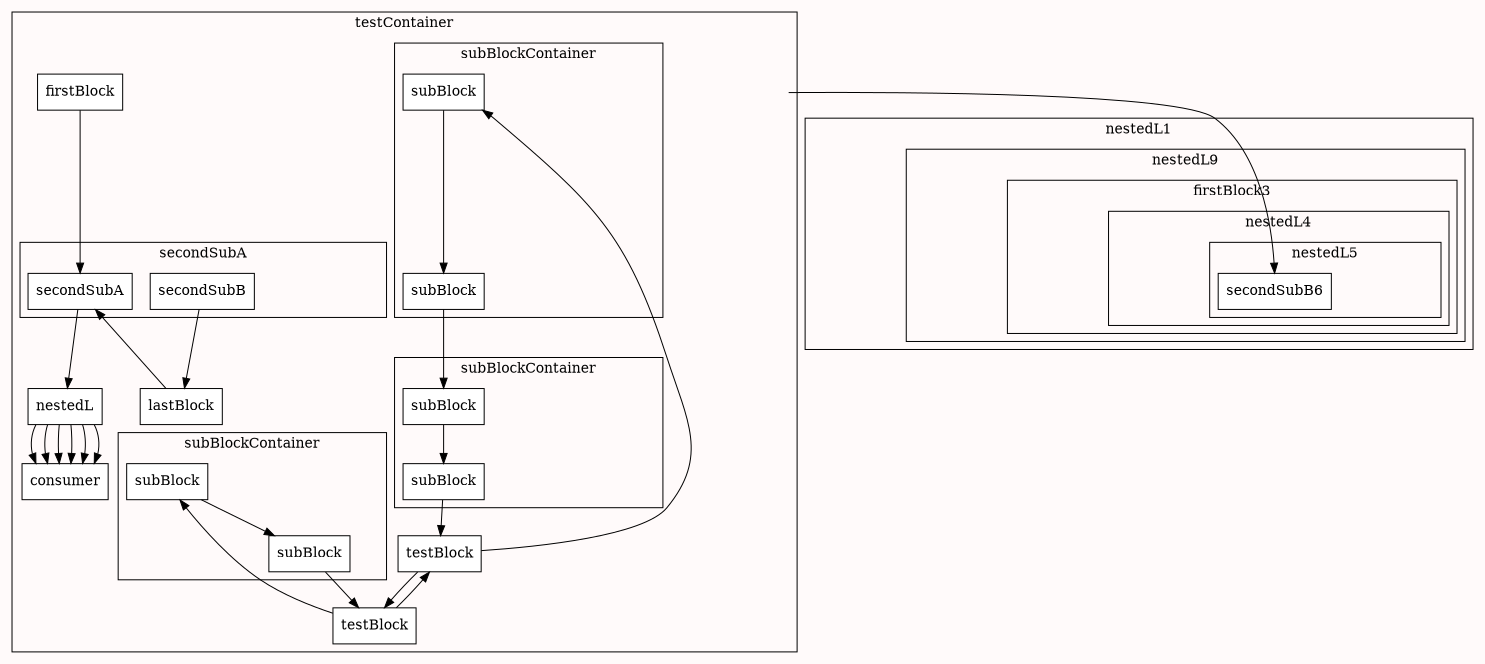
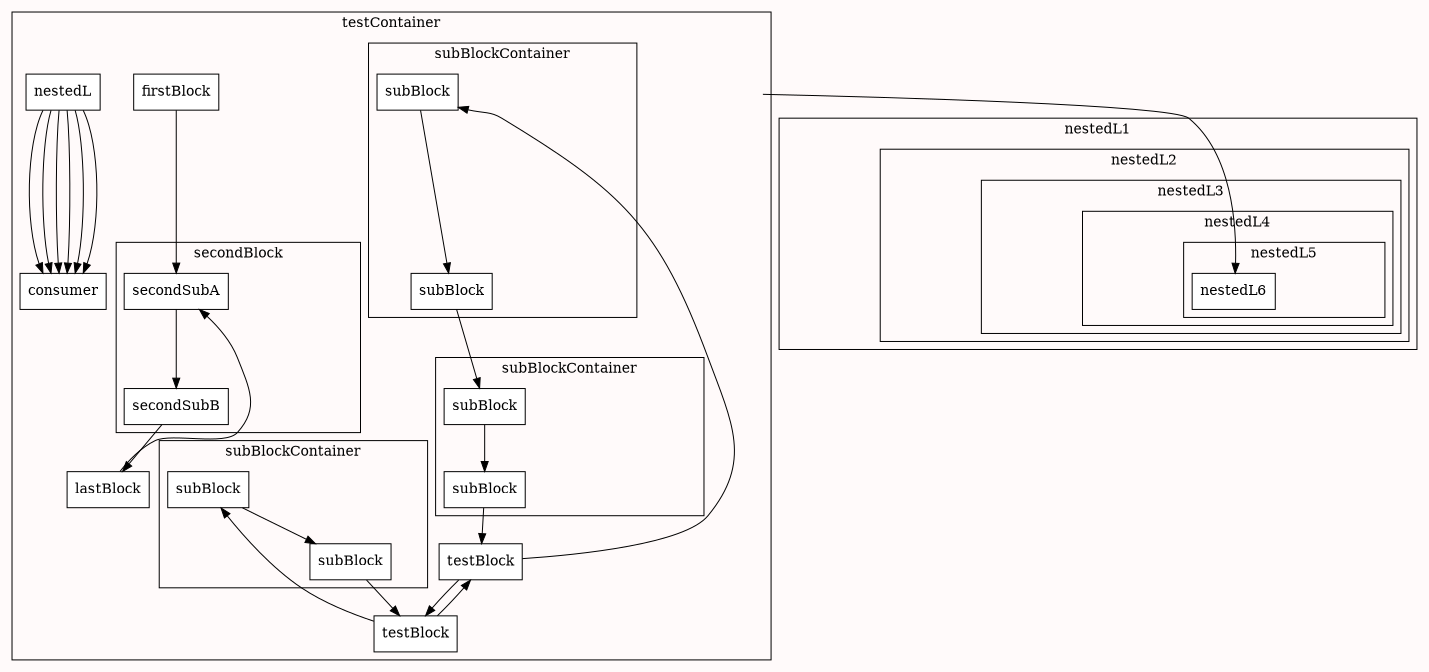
cluster "nestedL9": label "nestedL9" -> "nestedL2"
cluster "firstBlock3": label "firstBlock3" -> "nestedL3"
cluster "secondSubA": label "secondSubA" -> "secondBlock"
node "secondSubB6": label "secondSubB6" -> "nestedL6"
edge "secondSubA" -> "nestedL": now "secondSubA" -> "secondSubB"
